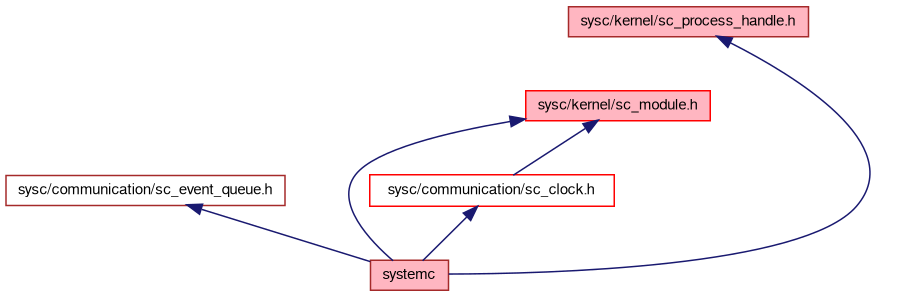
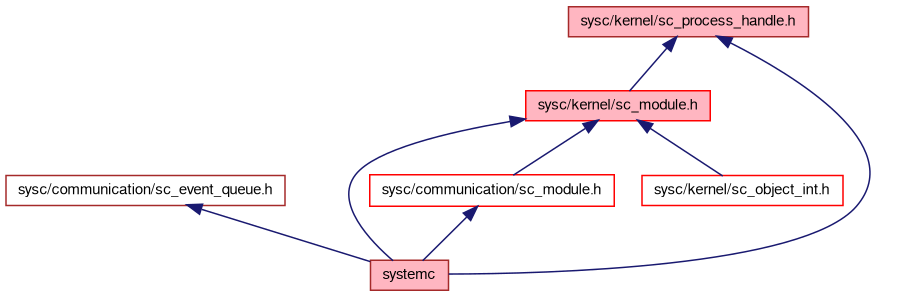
edge "sysc/kernel/sc_module.h" -> "sysc/kernel/sc_process_handle.h": added
node "sysc/communication/sc_clock.h": label "sysc/communication/sc_clock.h" -> "sysc/communication/sc_module.h"
node "sysc/kernel/sc_object_int.h": added
